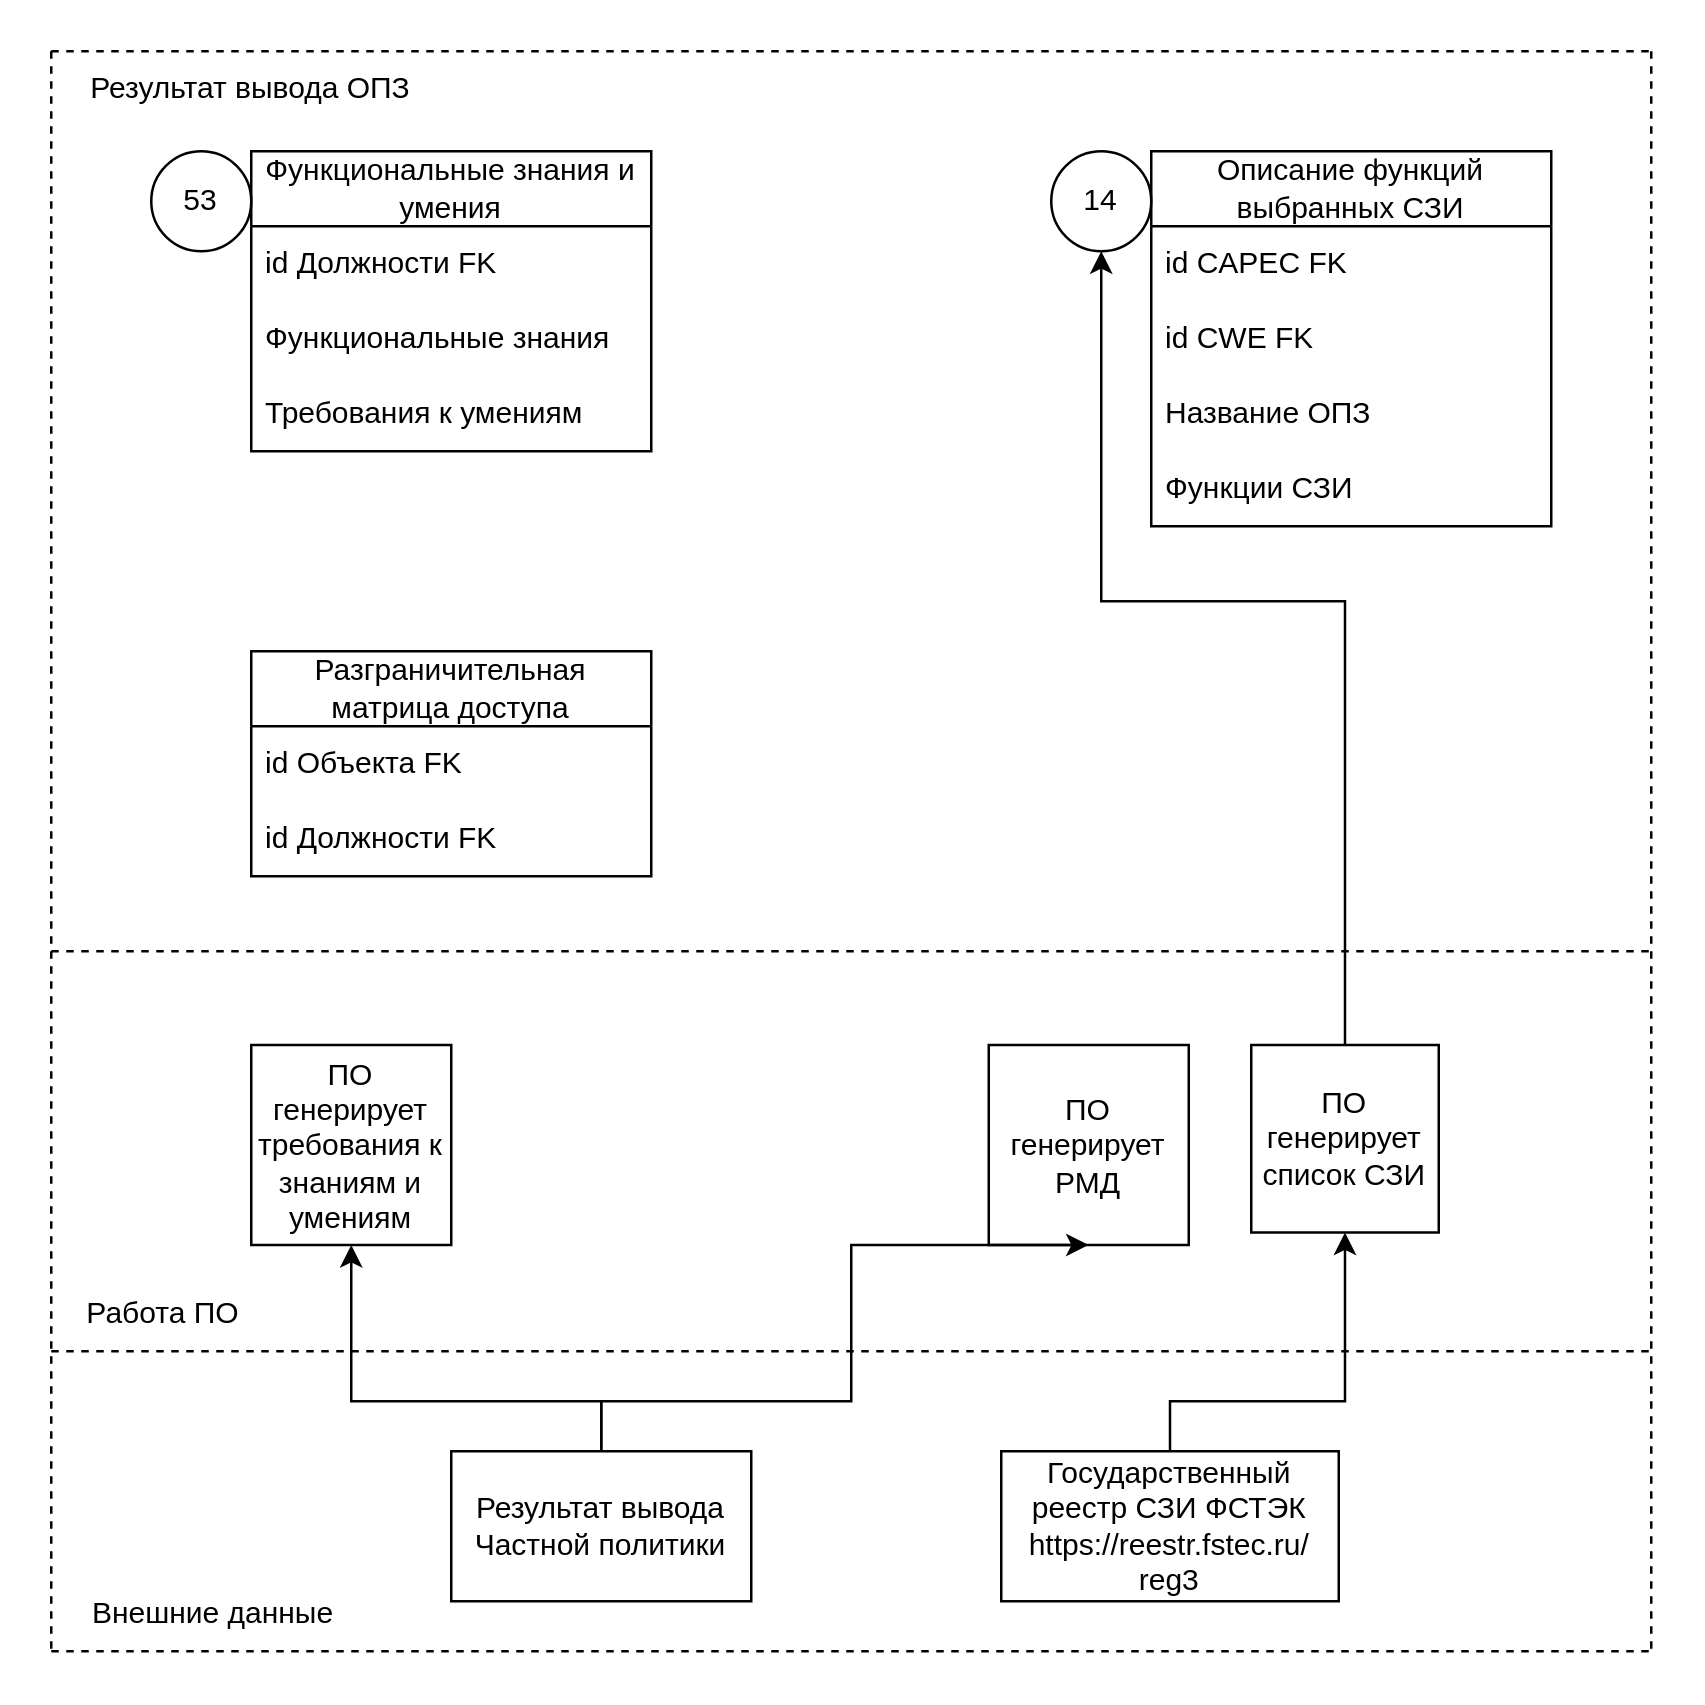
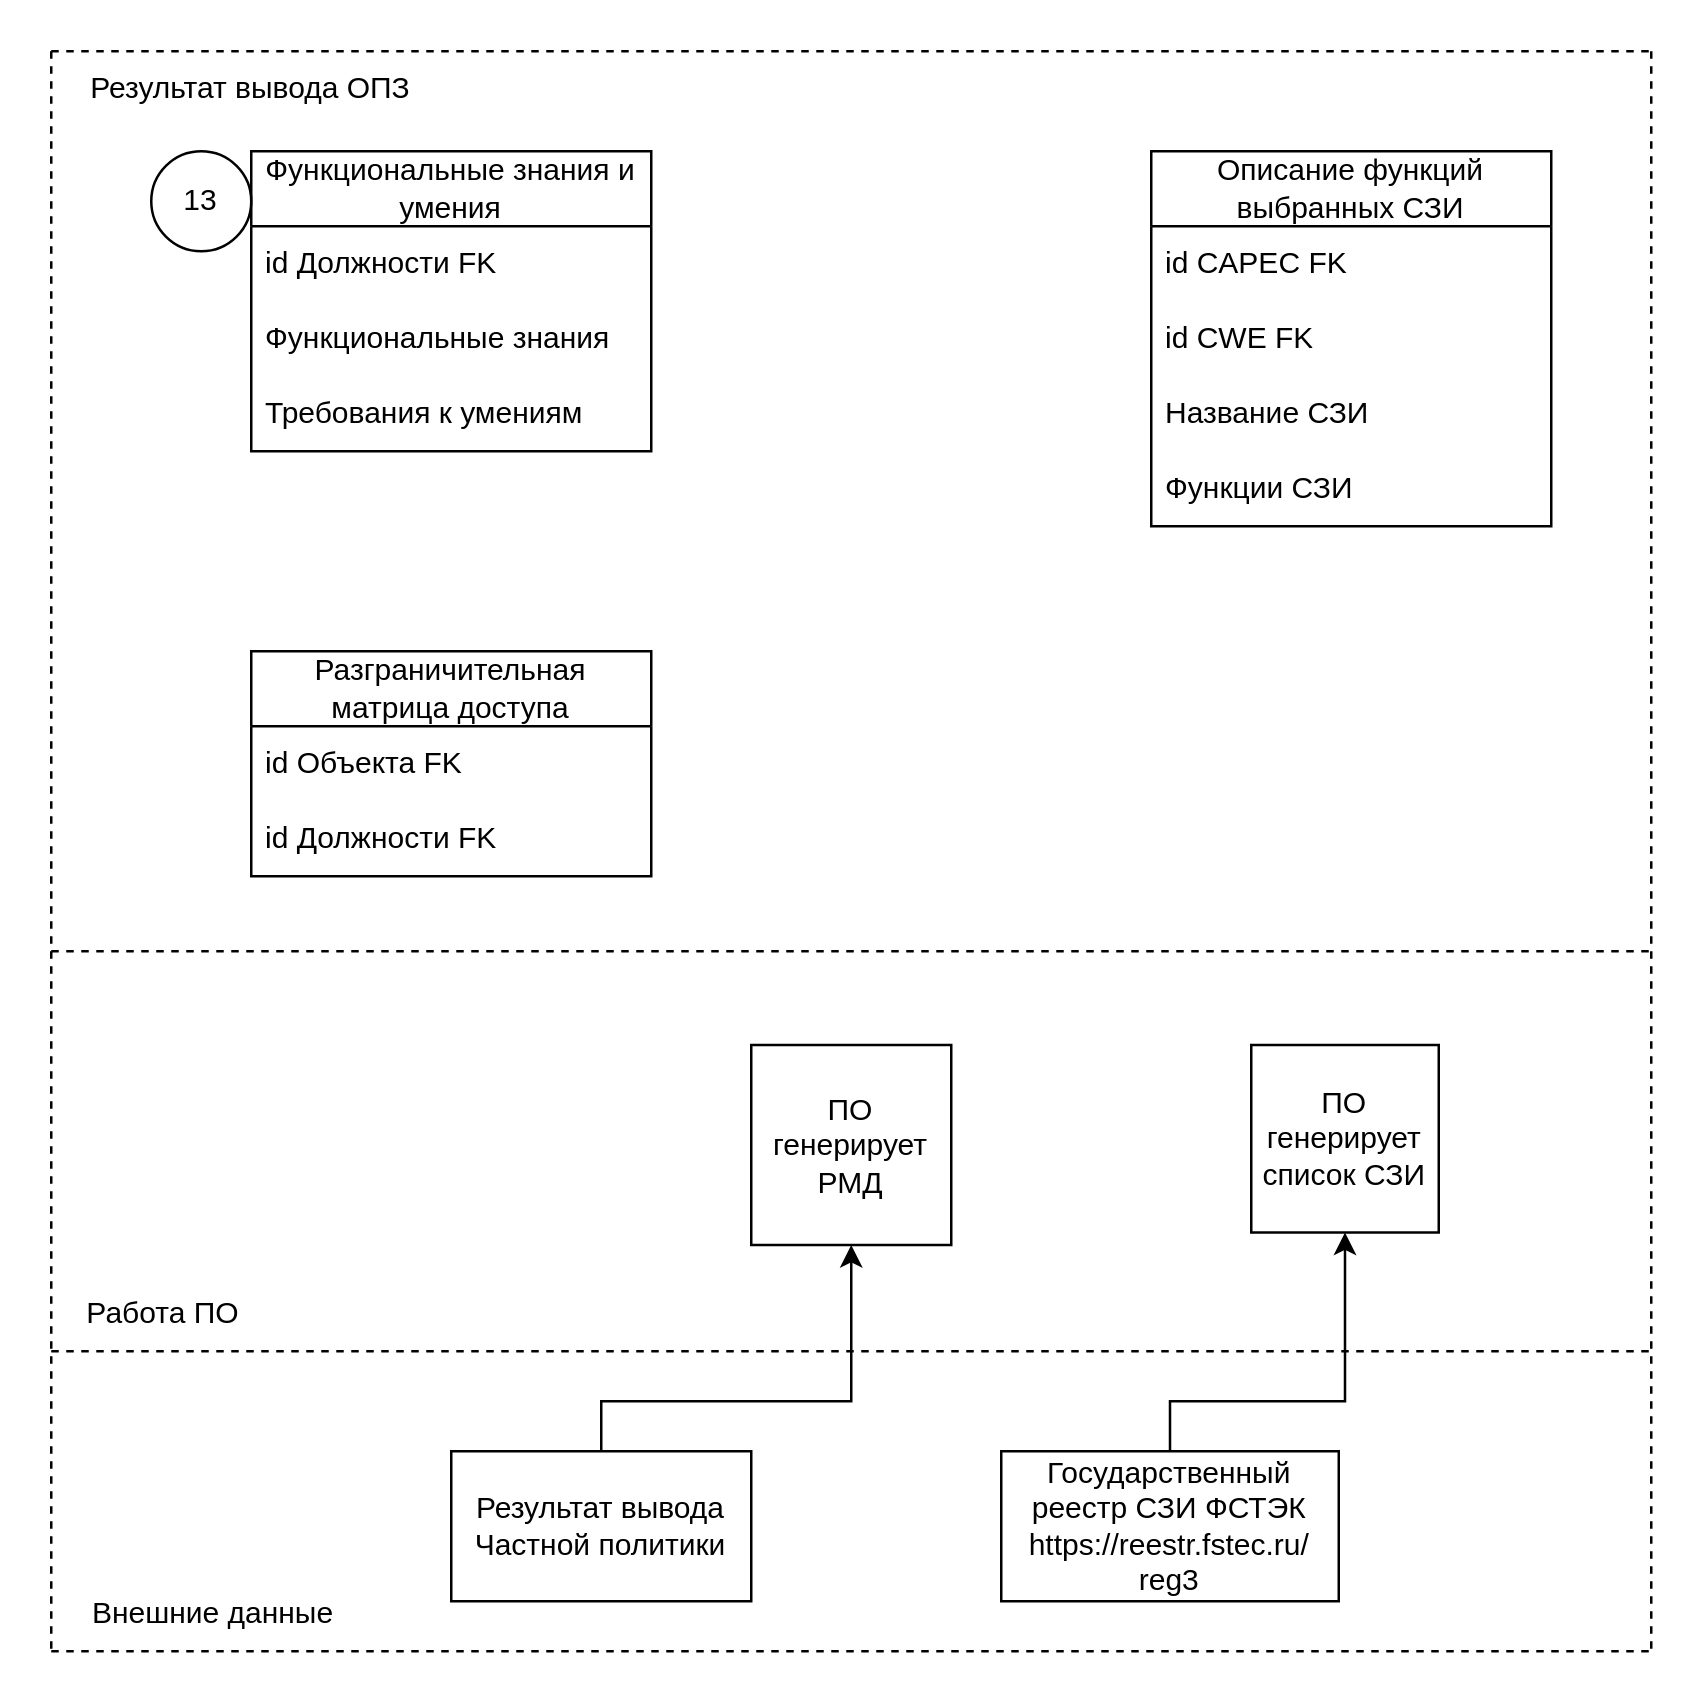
node "53": label "53" -> "13"
node "14": removed
node "Название ОПЗ": label "Название ОПЗ" -> "Название СЗИ"
edge "ПО генерирует список СЗИ" -> "14": removed
node "ПО генерирует требования к знаниям и умениям": removed
node "ПО генерирует РМД": moved (1089, 1145) -> (851, 1145)
edge "Результат вывода Частной политики" -> "ПО генерирует требования к знаниям и умениям": removed
